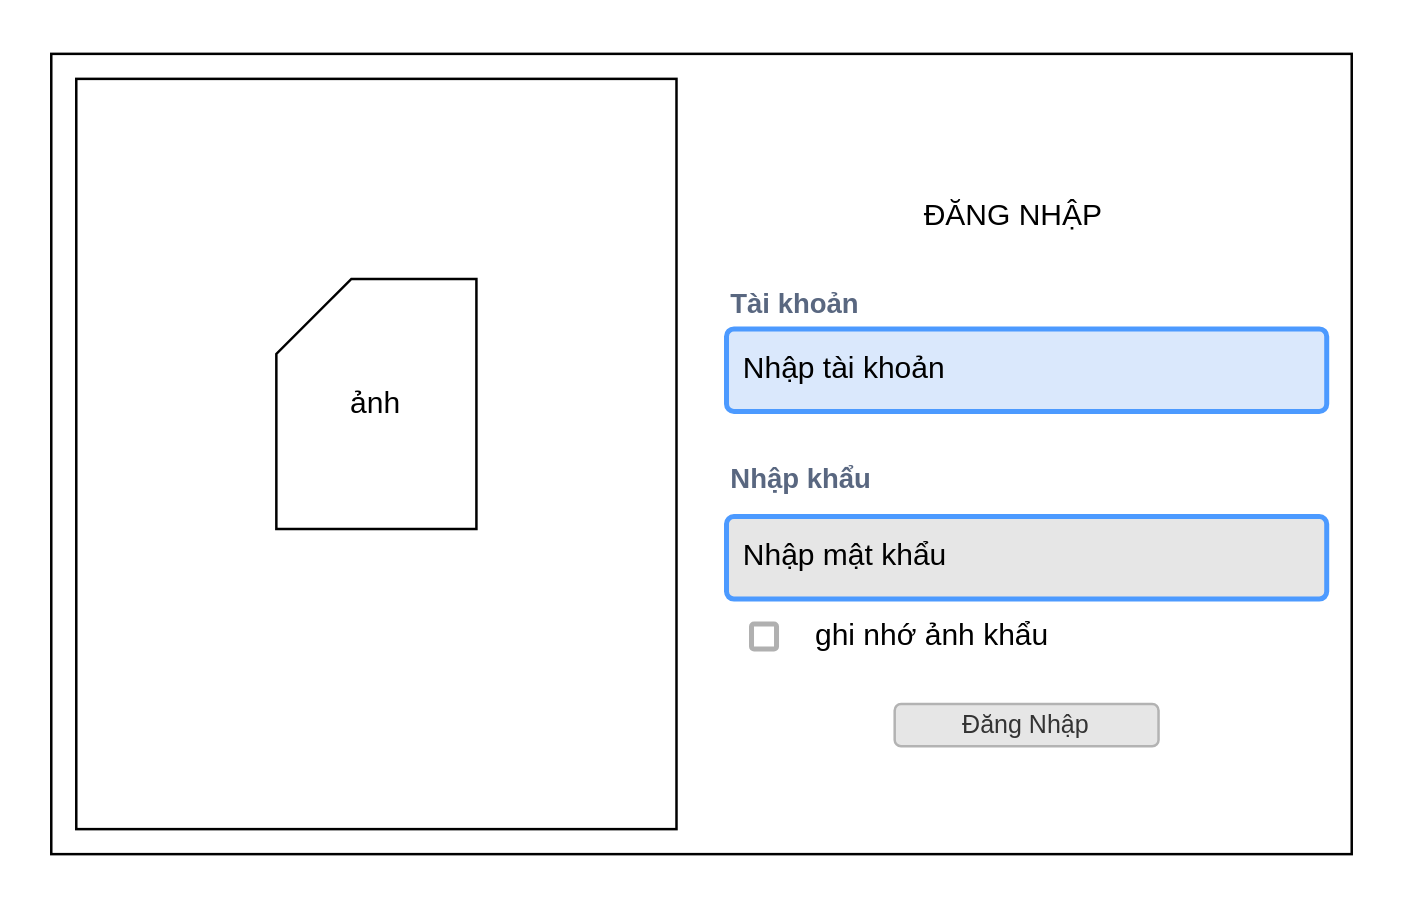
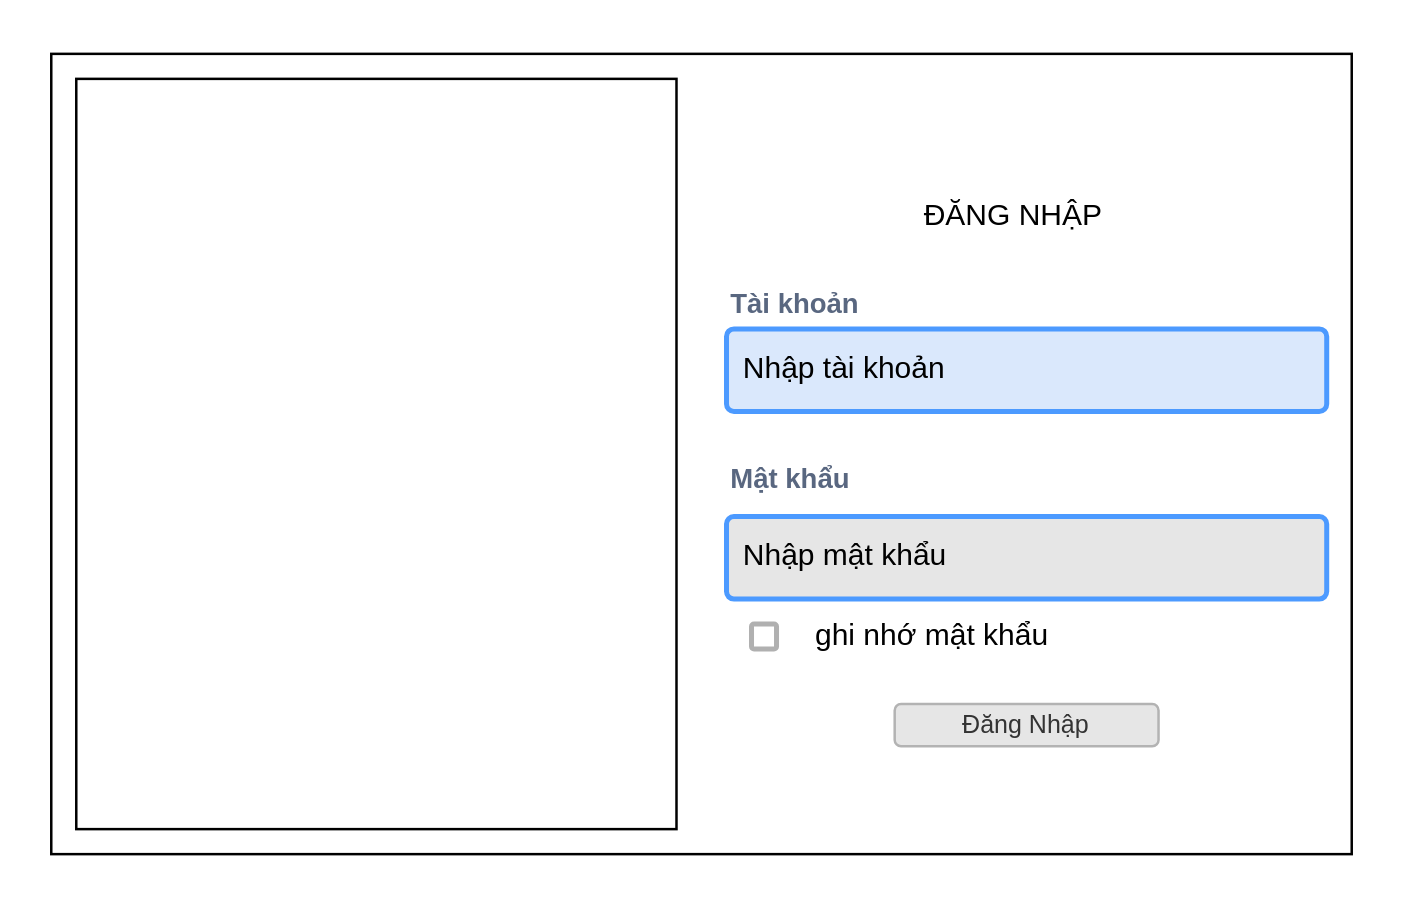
node "ảnh": removed
node "Nhập khẩu": label "Nhập khẩu" -> "Mật khẩu"
node "ghi nhớ ảnh khẩu": label "ghi nhớ ảnh khẩu" -> "ghi nhớ mật khẩu"
